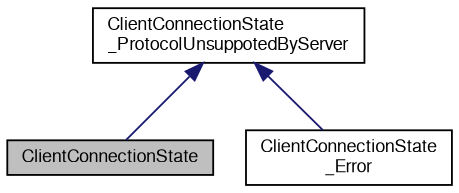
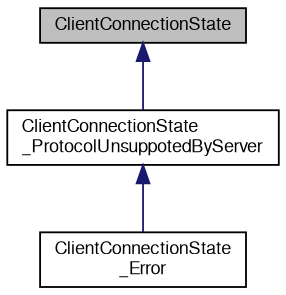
edge "ClientConnectionState" -> "ClientConnectionState _ProtocolUnsuppotedByServer": reversed
